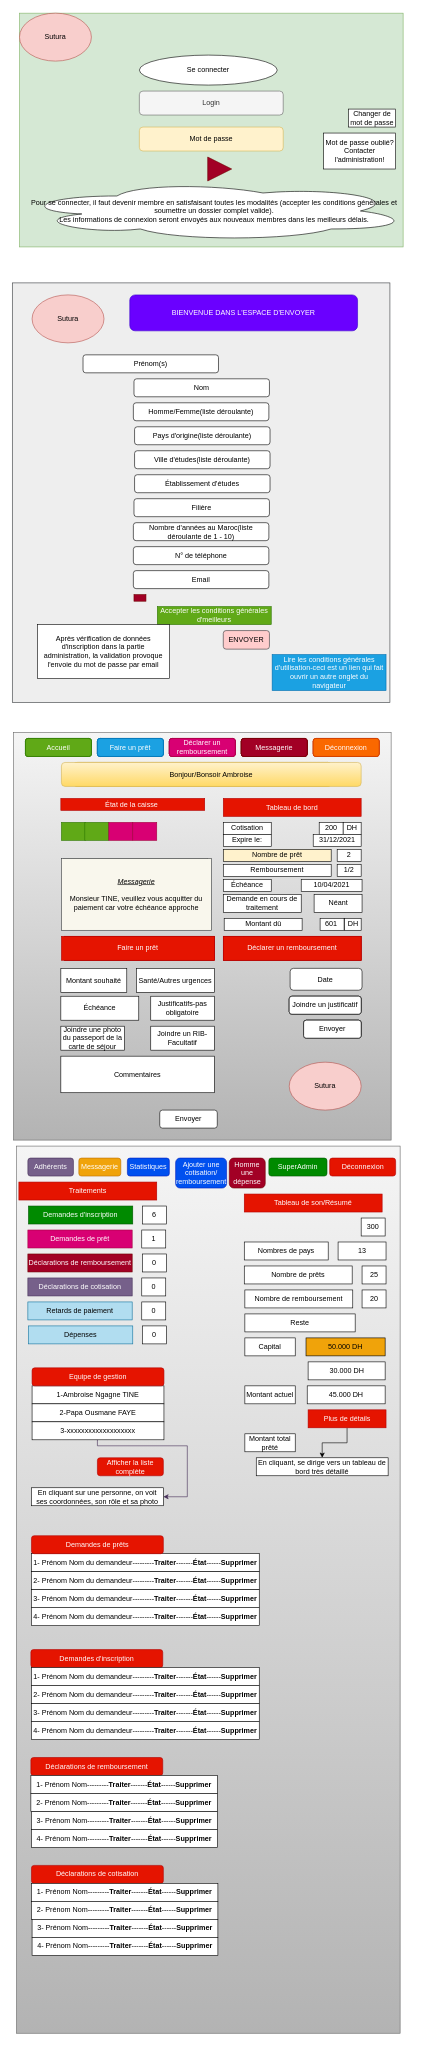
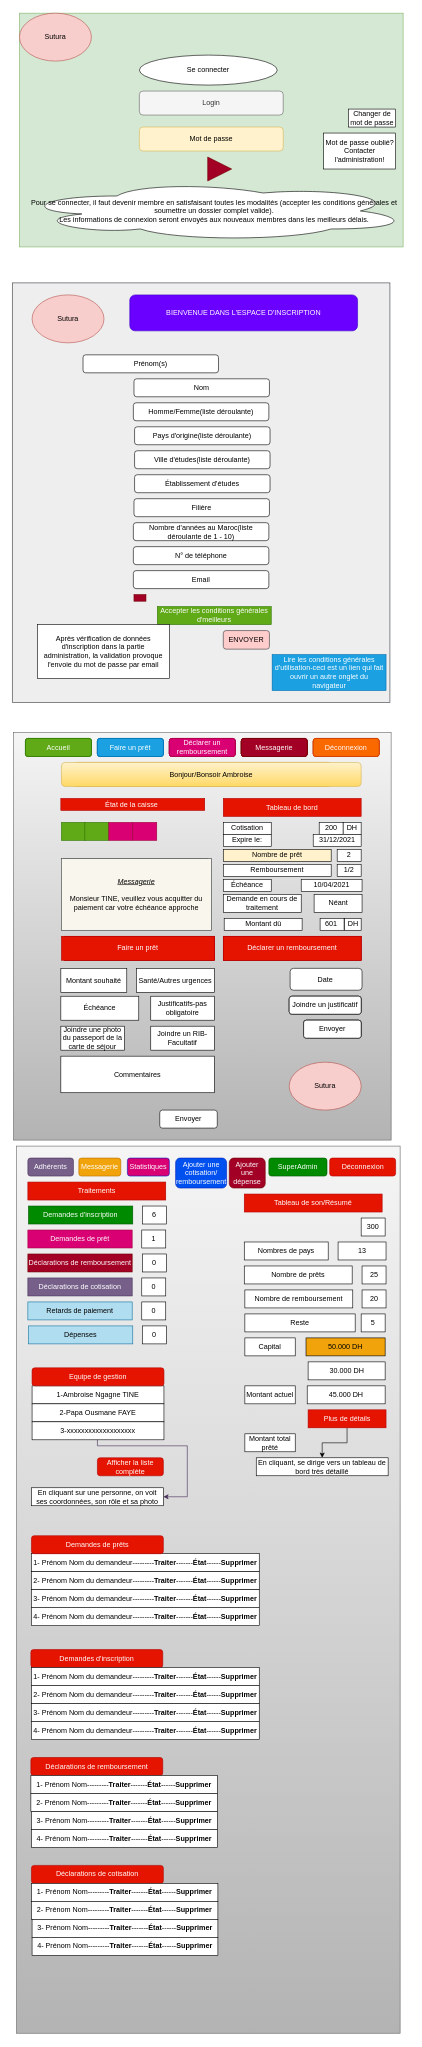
node "BIENVENUE DANS L'ESPACE D'ENVOYER": label "BIENVENUE DANS L'ESPACE D'ENVOYER" -> "BIENVENUE DANS L'ESPACE D'INSCRIPTION"
node "Statistiques": fillcolor #0050ef -> #d80073
node "Homme une dépense": label "Homme une dépense" -> "Ajouter une dépense"
node "Traitements": moved (88, 1191) -> (97, 1191)
node "5": added
